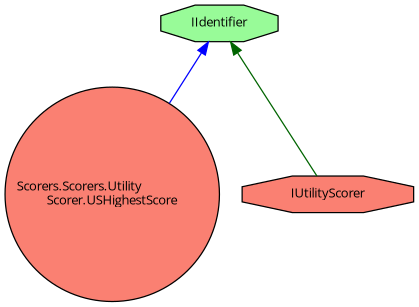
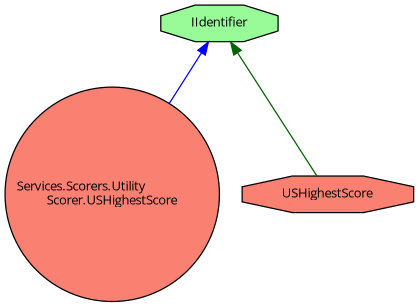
node "Scorers.Scorers.Utility Scorer.USHighestScore": label "Scorers.Scorers.Utility Scorer.USHighestScore" -> "Services.Scorers.Utility Scorer.USHighestScore"
node "IUtilityScorer": label "IUtilityScorer" -> "USHighestScore"
